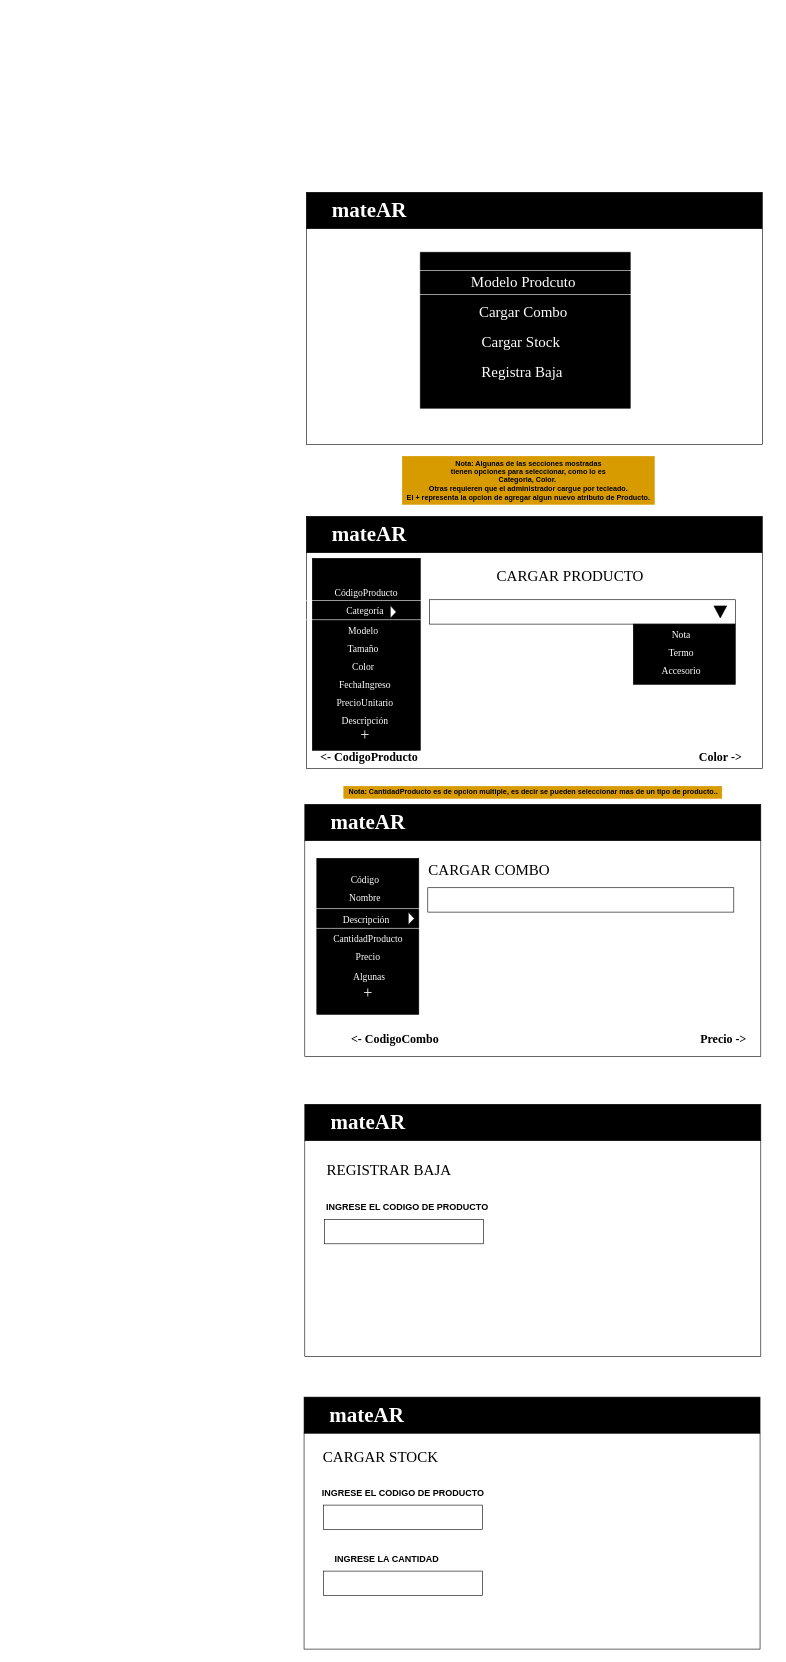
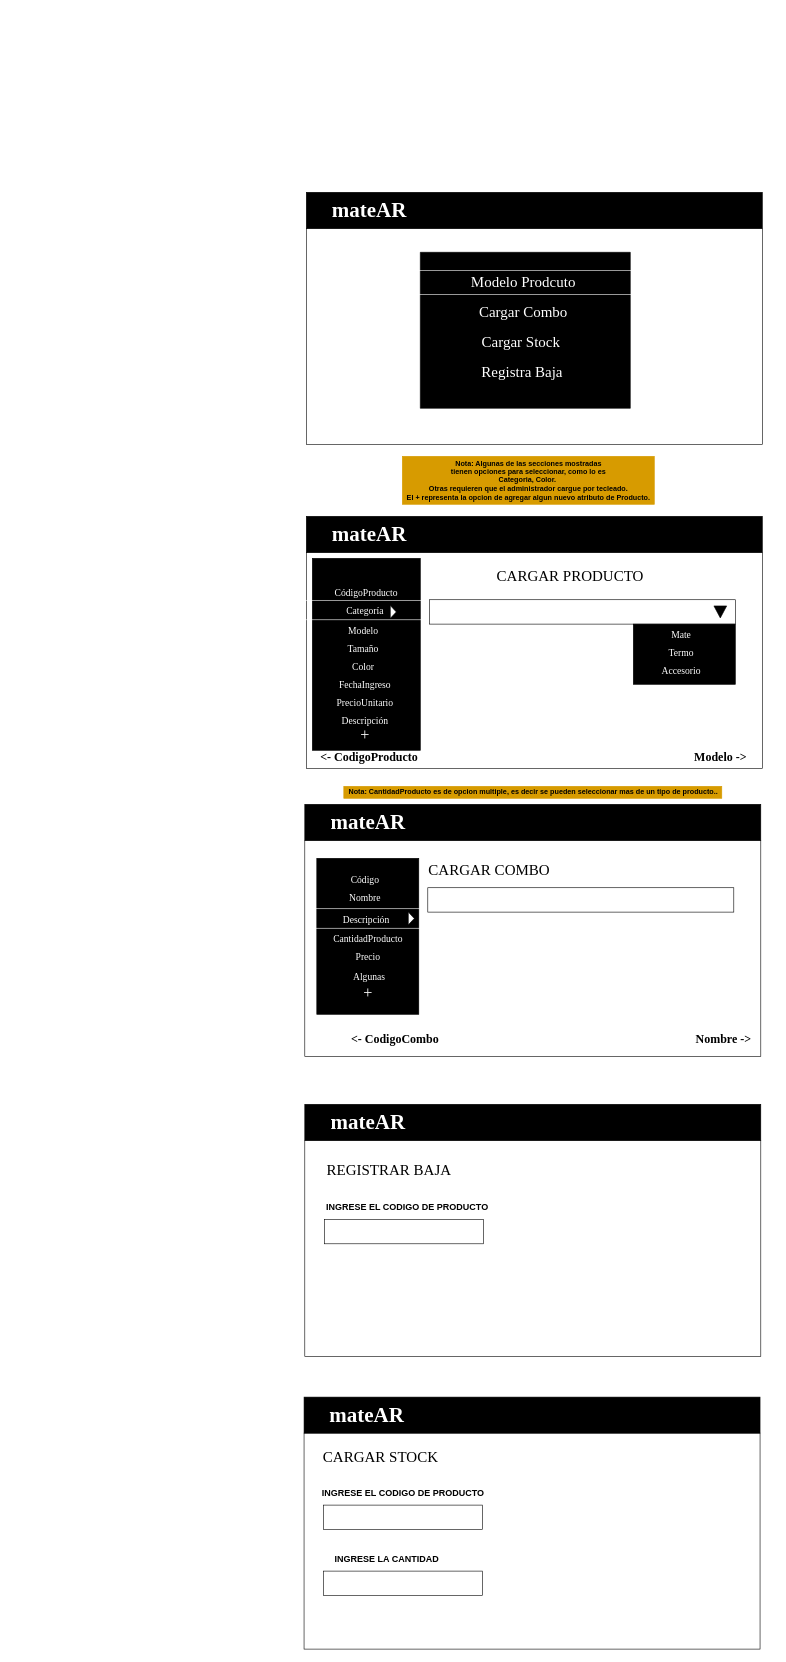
node "Nota": label "Nota" -> "Mate"
node "Color ->": label "Color ->" -> "Modelo ->"
node "Precio ->": label "Precio ->" -> "Nombre ->"
